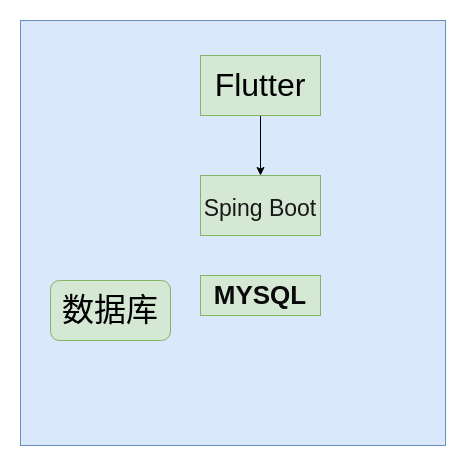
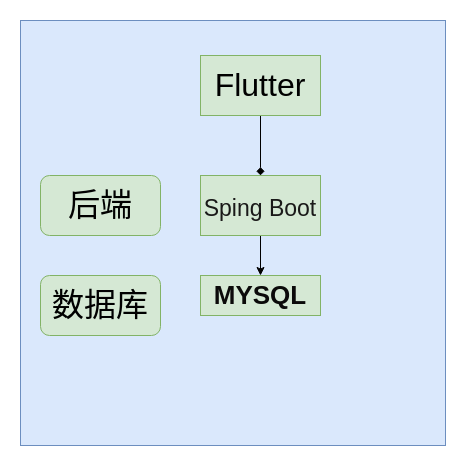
edge "Flutter" -> "Sping Boot": arrowhead classic -> diamond
node "后端": added
edge "Sping Boot" -> "MYSQL": added
node "数据库": moved (111, 311) -> (101, 306)
